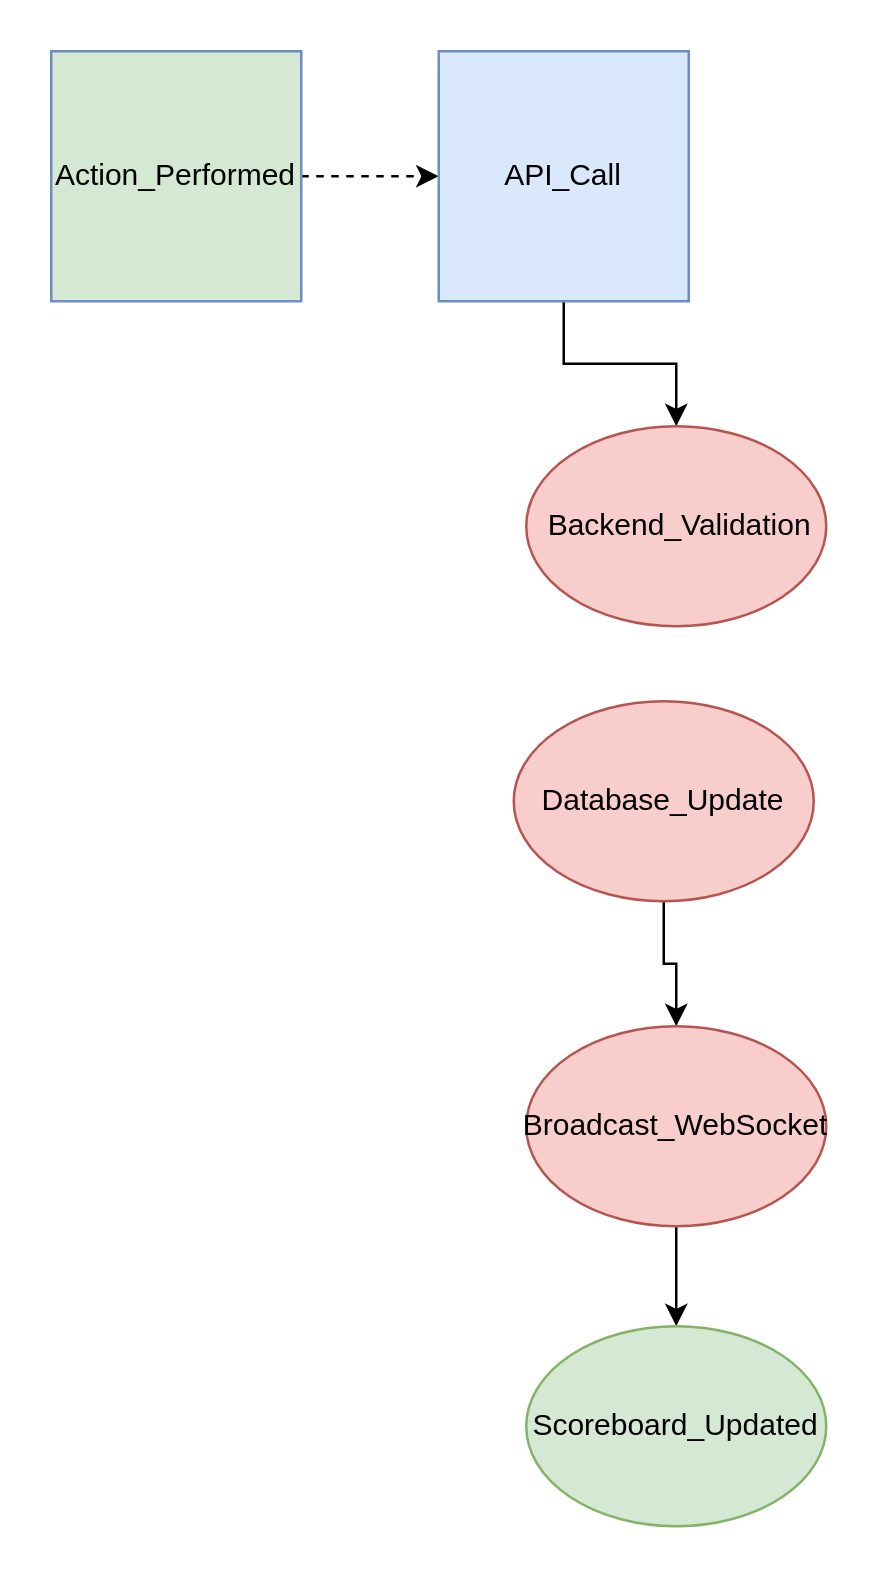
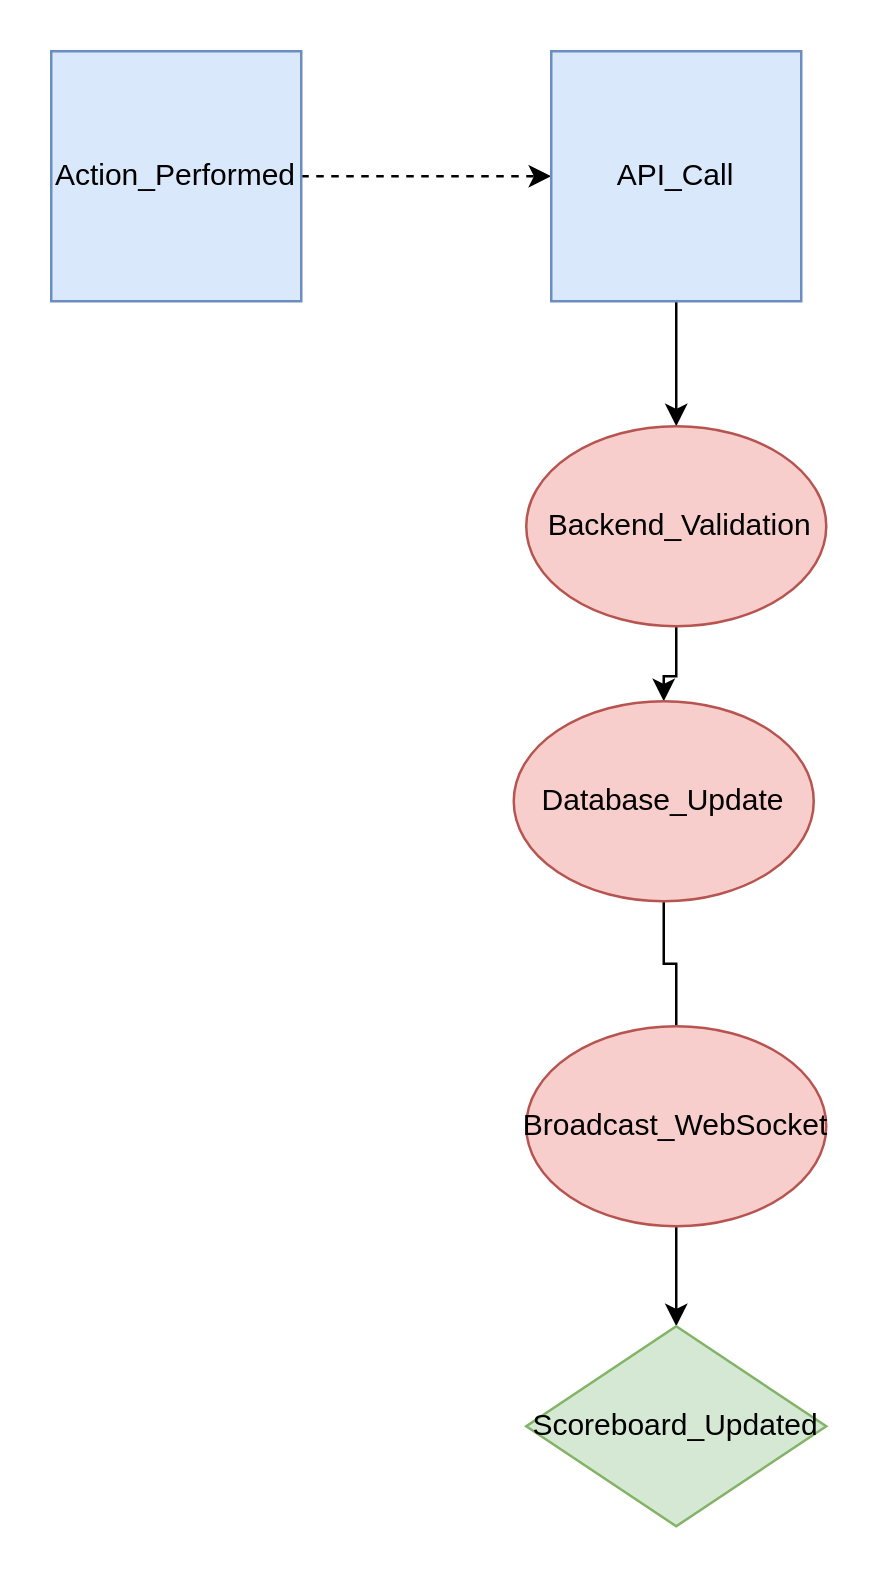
node "Action_Performed": fillcolor #d5e8d4 -> #dae8fc
node "API_Call": moved (564, 176) -> (676, 176)
edge "Backend_Validation" -> "Database_Update": added
edge "Database_Update" -> "Broadcast_WebSocket": arrowhead classic -> none
node "Scoreboard_Updated": shape ellipse -> diamond
